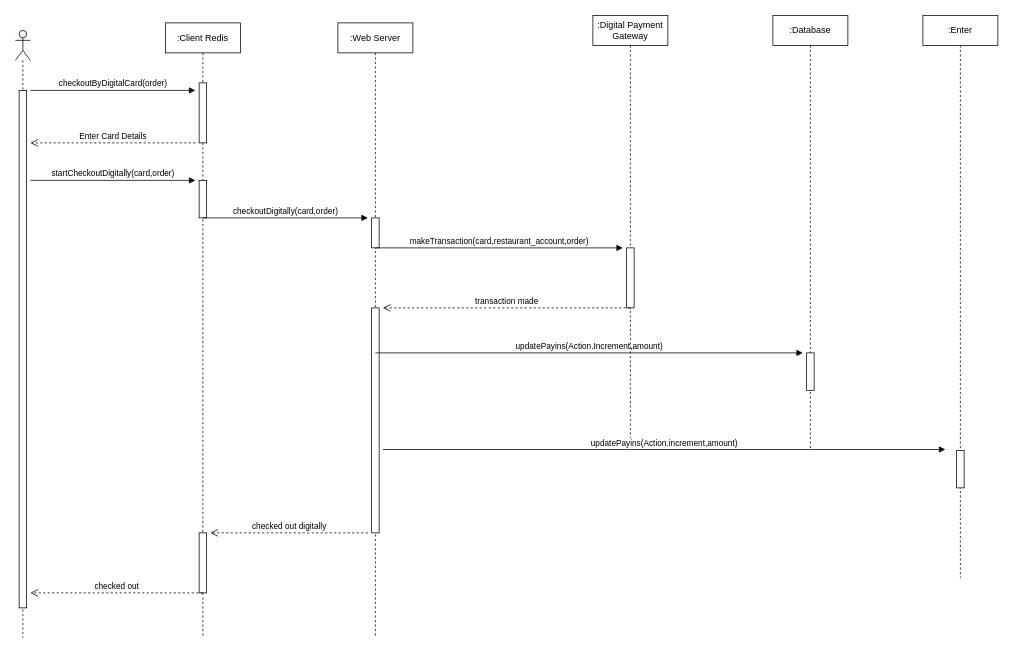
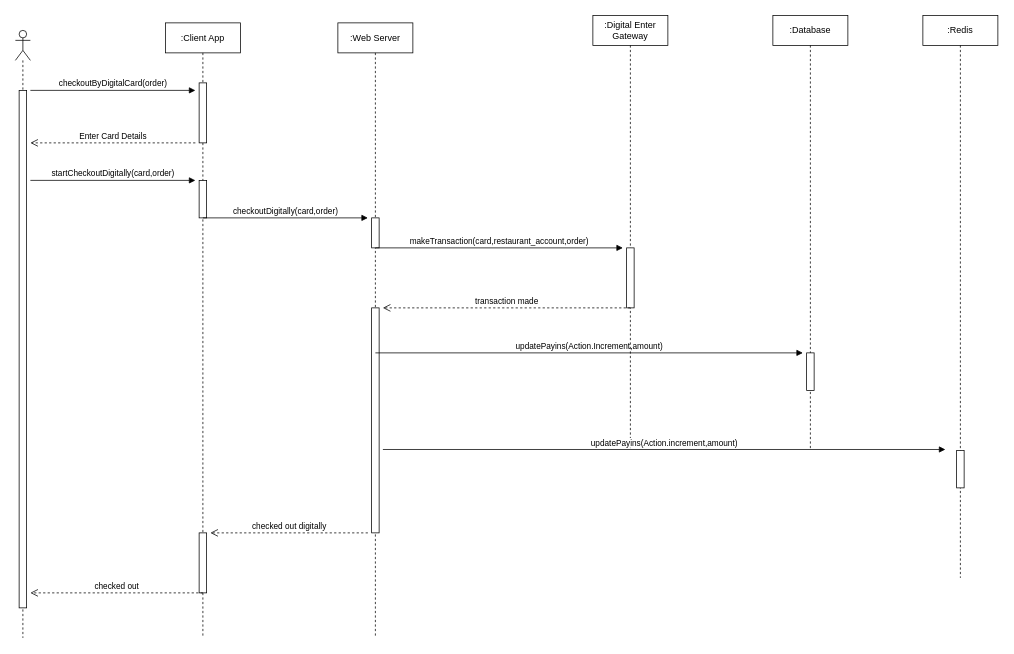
node ":Digital Payment Gateway": label ":Digital Payment Gateway" -> ":Digital Enter Gateway"
node ":Enter": label ":Enter" -> ":Redis"
node ":Client Redis": label ":Client Redis" -> ":Client App"
